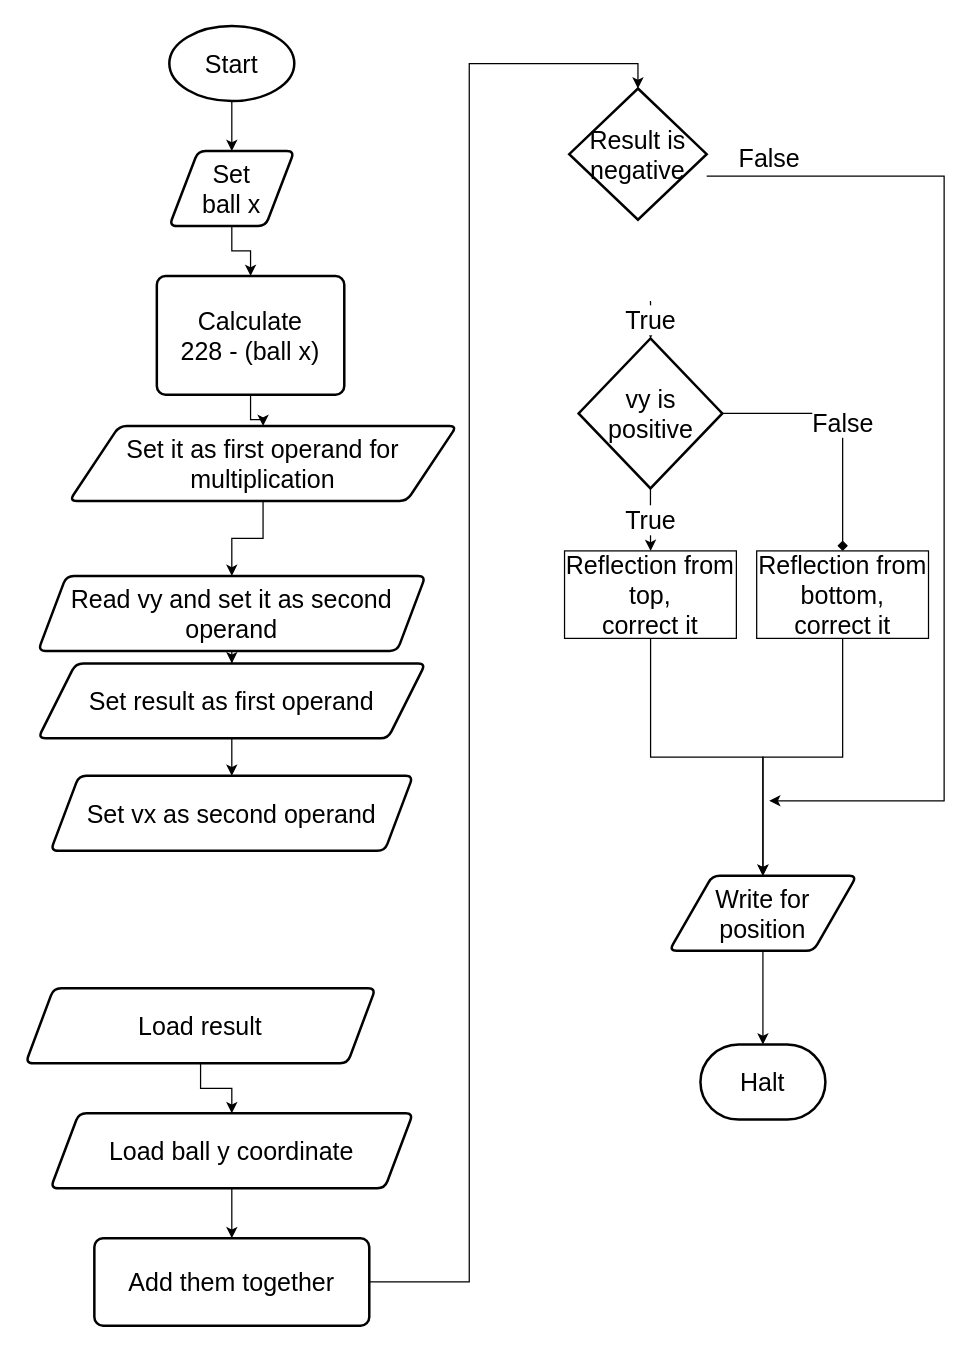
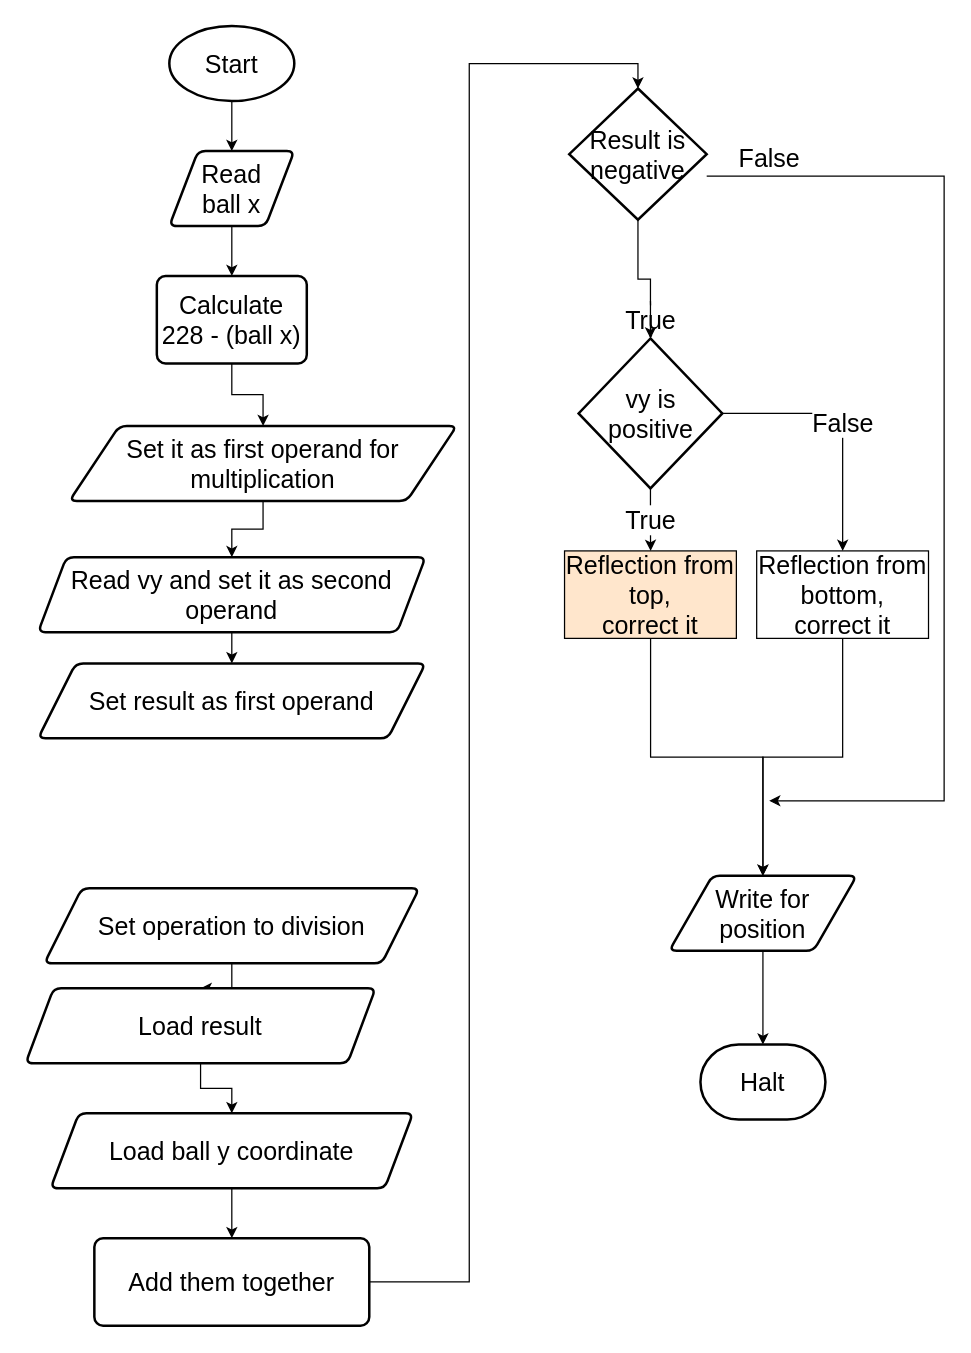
node "Set ball x": label "Set ball x" -> "Read ball x"
edge "Result is negative" -> "vy is positive": added
node "Calculate 228 - (ball x)": size 188x119 -> 150x88
edge "vy is positive" -> "Reflection from bottom, correct it": arrowhead diamond -> classic
node "Reflection from top, correct it": fillcolor #ffffff -> #ffe6cc
node "Read vy and set it as second operand": moved (232, 613) -> (232, 594)
edge "Set result as first operand" -> "Set vx as second operand": removed
node "Set vx as second operand": removed
node "Set operation to division": added
edge "Set operation to division" -> "Load result": added
